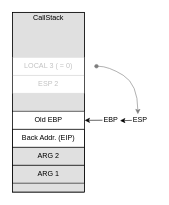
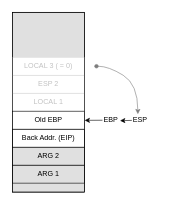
node "CallStack": removed
node "LOCAL 1": added
